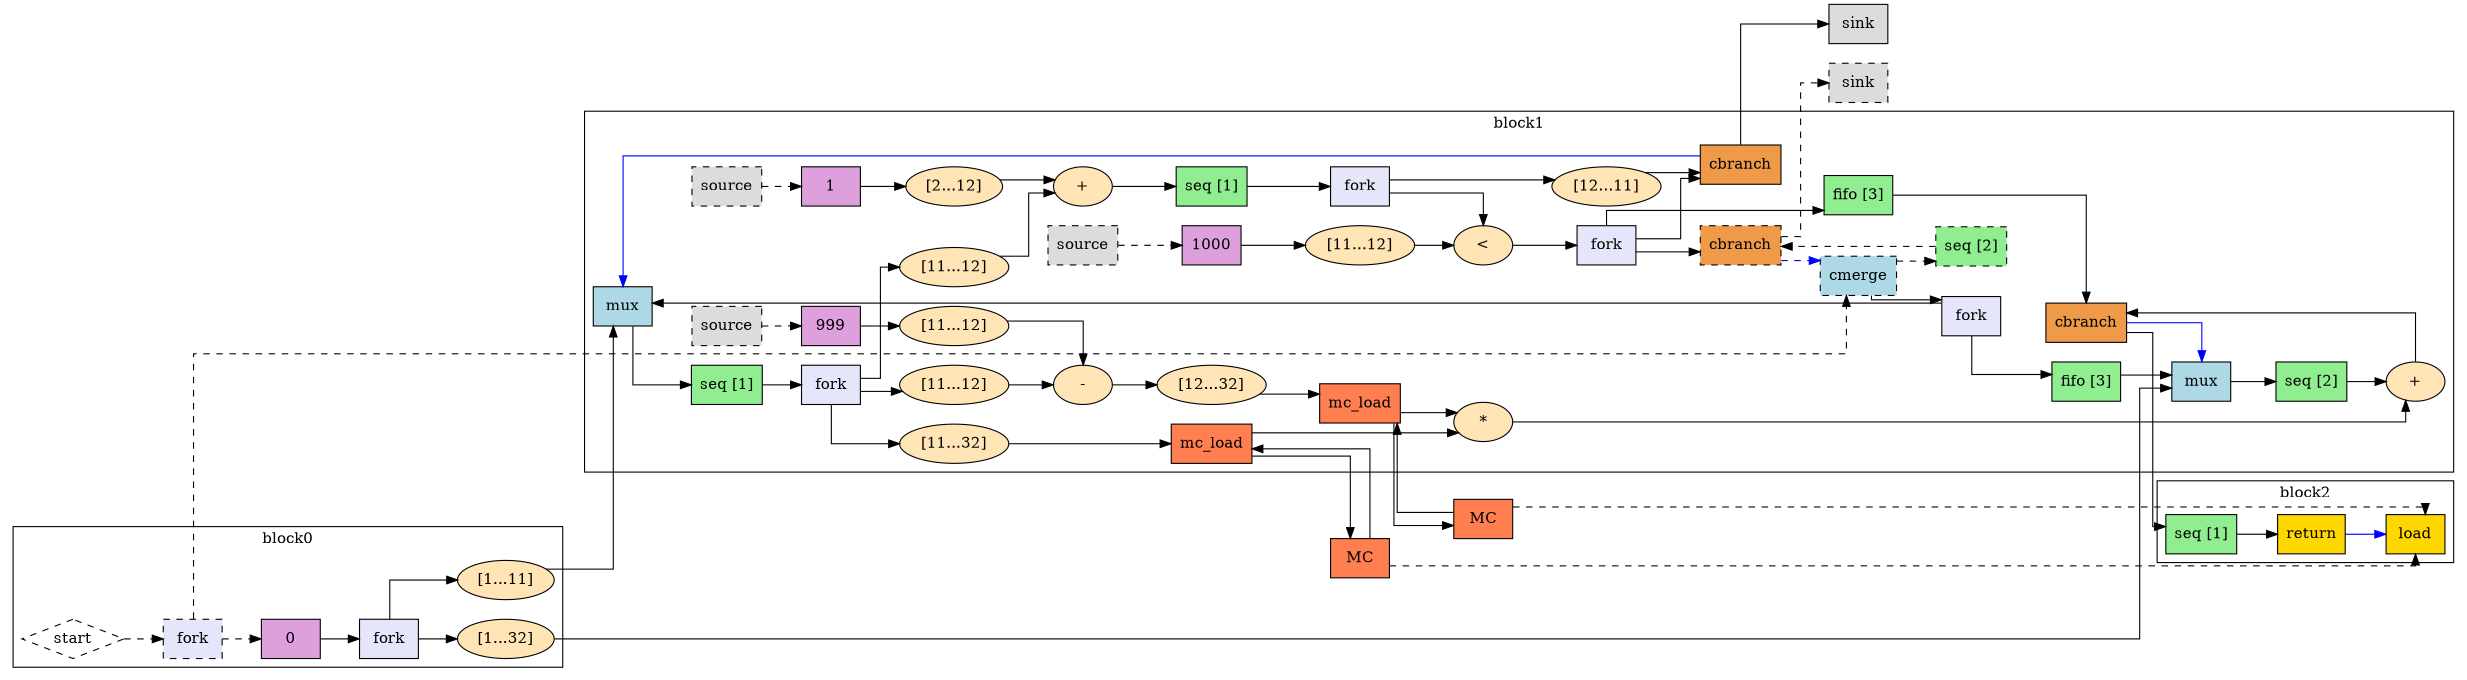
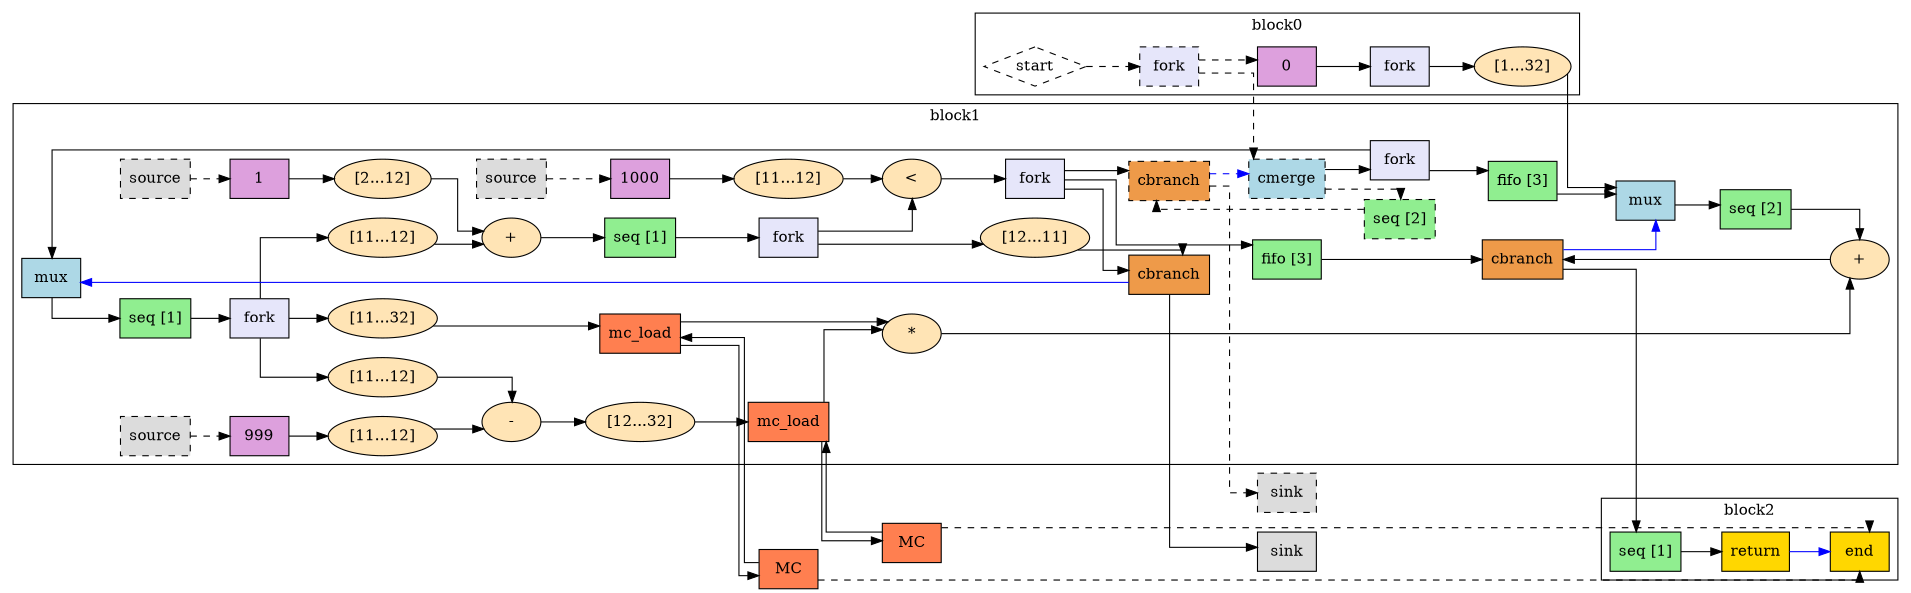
node "load": label "load" -> "end"
node "[1...11]": removed
